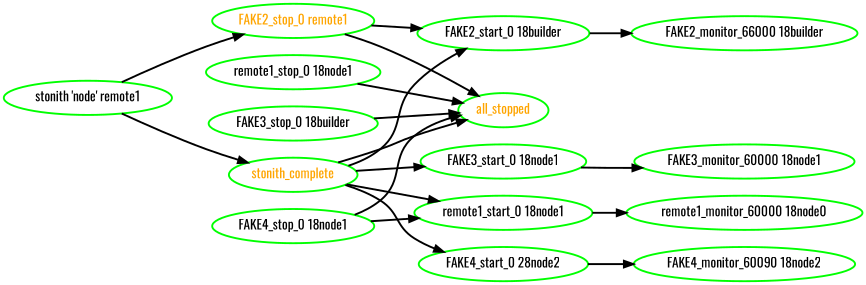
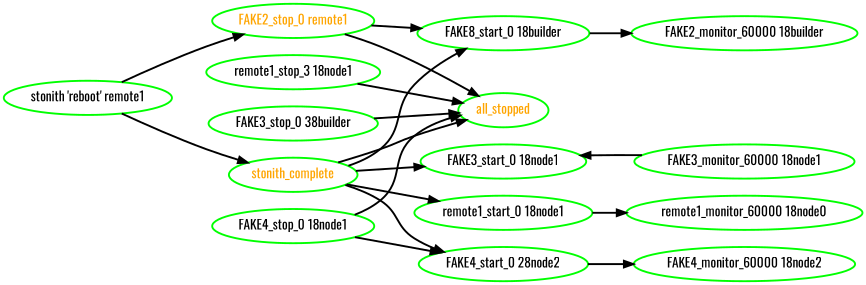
node "FAKE2_start_0 18builder": label "FAKE2_start_0 18builder" -> "FAKE8_start_0 18builder"
node "FAKE2_monitor_66000 18builder": label "FAKE2_monitor_66000 18builder" -> "FAKE2_monitor_60000 18builder"
node "remote1_stop_0 18node1": label "remote1_stop_0 18node1" -> "remote1_stop_3 18node1"
node "stonith 'node' remote1": label "stonith 'node' remote1" -> "stonith 'reboot' remote1"
node "FAKE3_stop_0 18builder": label "FAKE3_stop_0 18builder" -> "FAKE3_stop_0 38builder"
edge "FAKE3_start_0 18node1" -> "FAKE3_monitor_60000 18node1": reversed
edge "FAKE4_stop_0 18node1" -> "remote1_start_0 18node1": now "FAKE4_stop_0 18node1" -> "FAKE4_start_0 28node2"
node "FAKE4_monitor_60090 18node2": label "FAKE4_monitor_60090 18node2" -> "FAKE4_monitor_60000 18node2"
